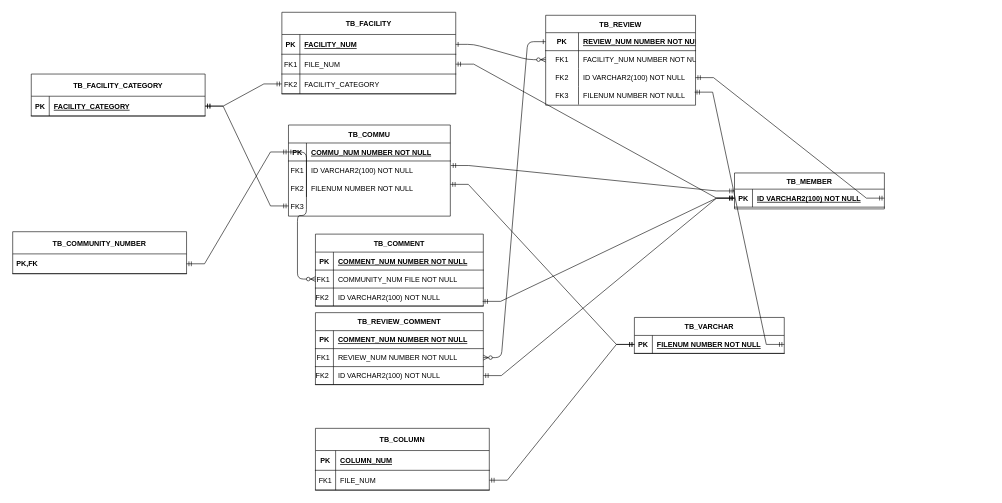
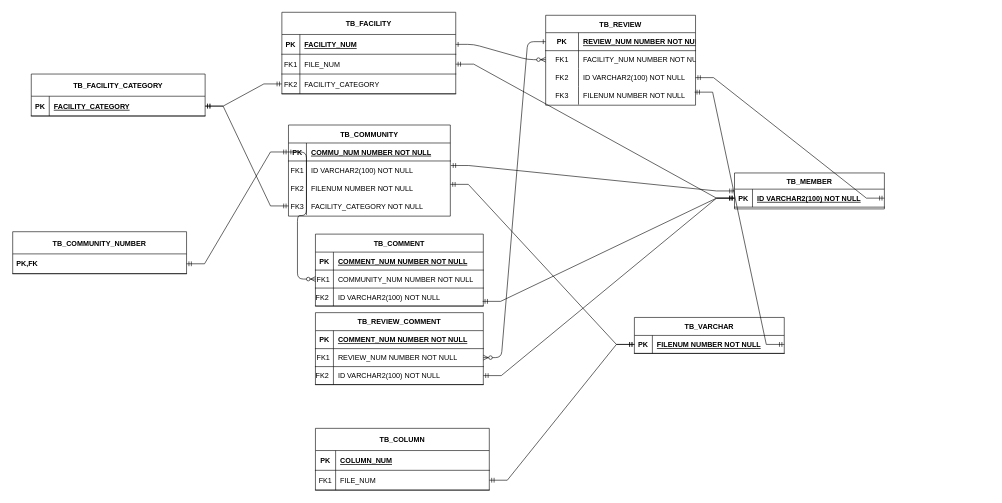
node "TB_COMMU": label "TB_COMMU" -> "TB_COMMUNITY"
node "FACILITY_CATEGORY NOT NULL": added
node "COMMUNITY_NUM FILE NOT NULL": label "COMMUNITY_NUM FILE NOT NULL" -> "COMMUNITY_NUM NUMBER NOT NULL"
